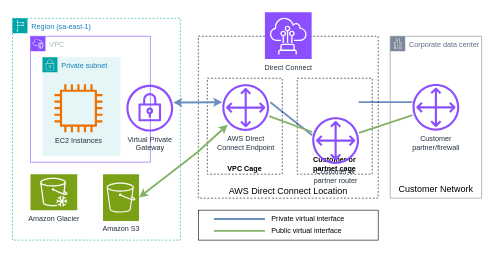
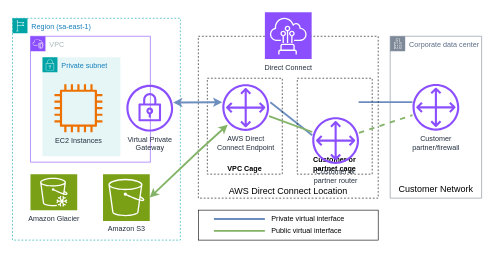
edge "Customer partner/firewall" -- "Customer or partner router": style solid -> dashed
node "Amazon S3": size 36x47 -> 47x47
